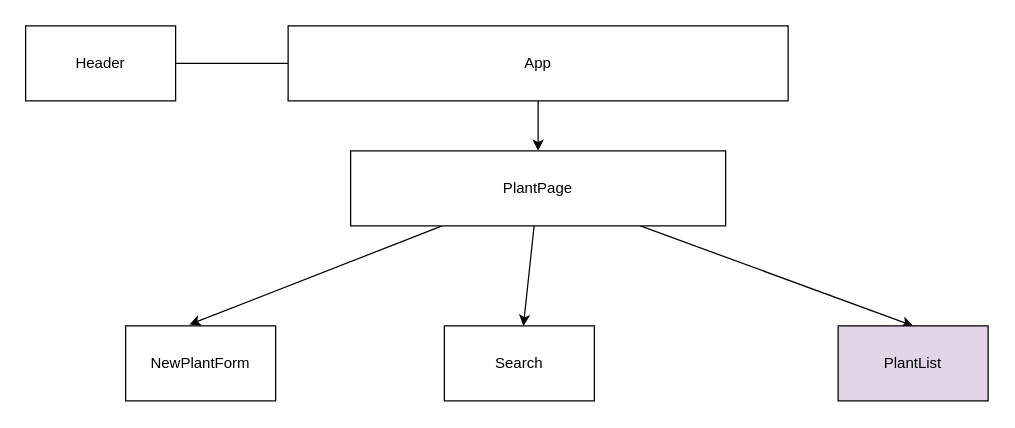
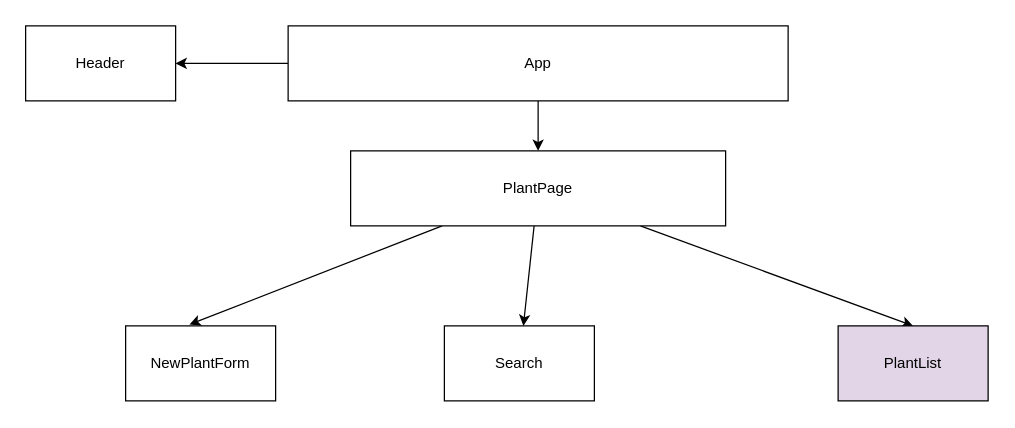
edge "Header" -- "App": arrowhead none -> classic
